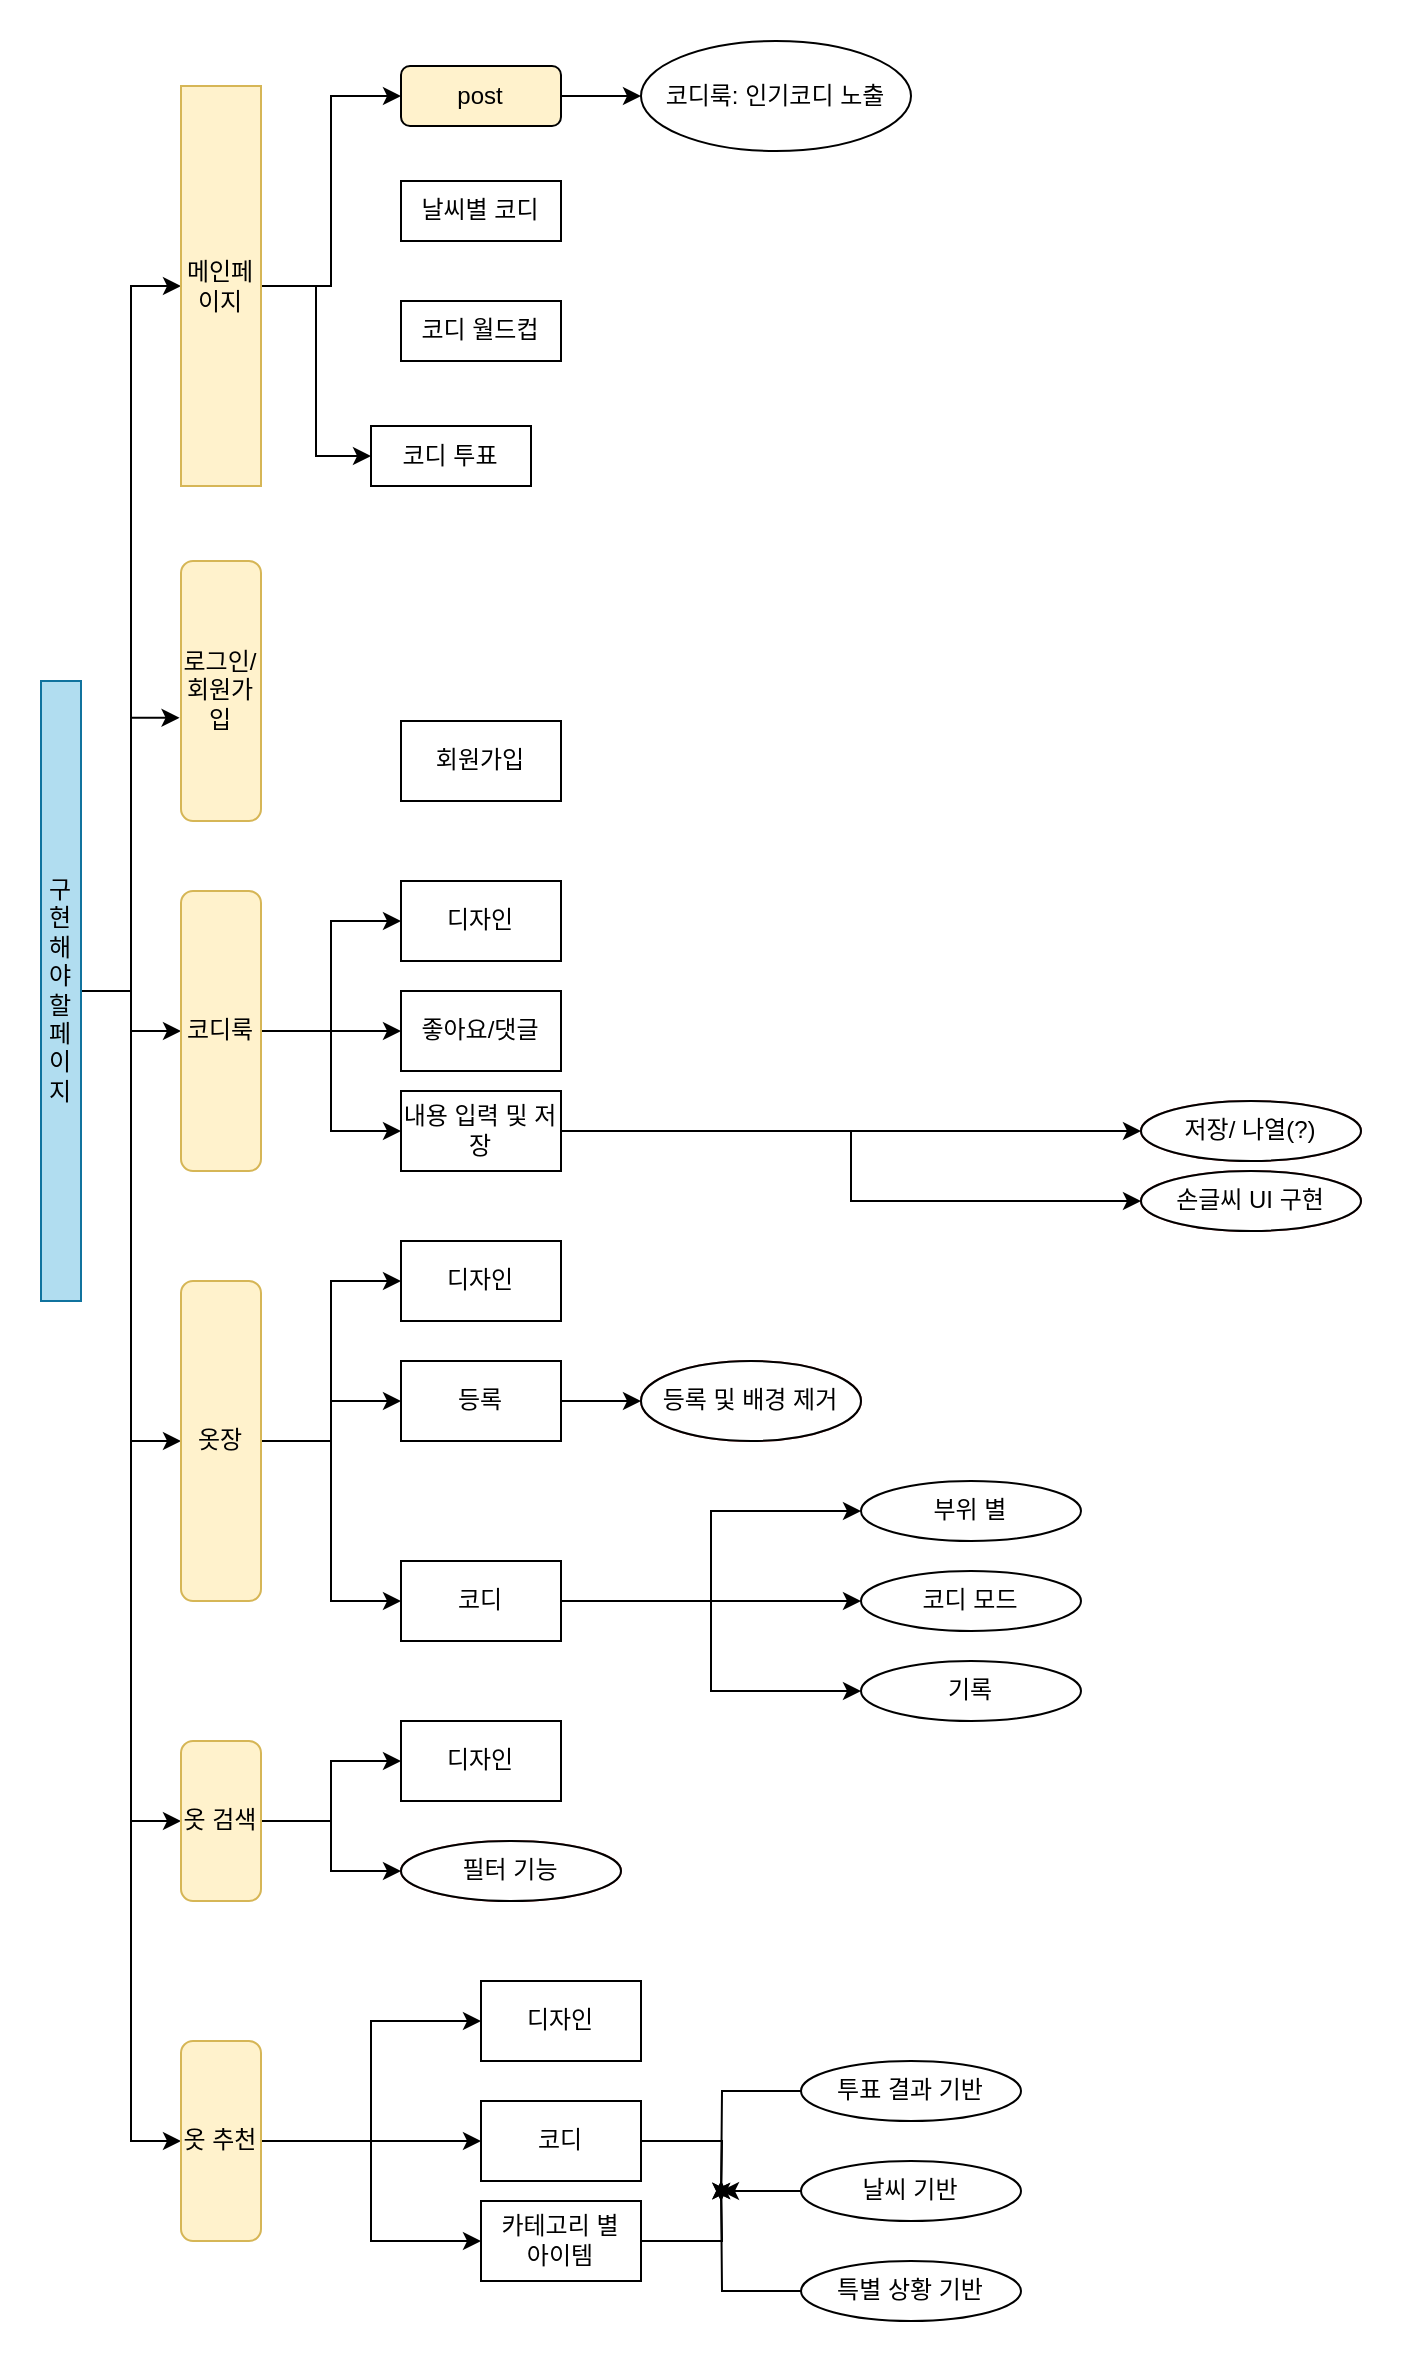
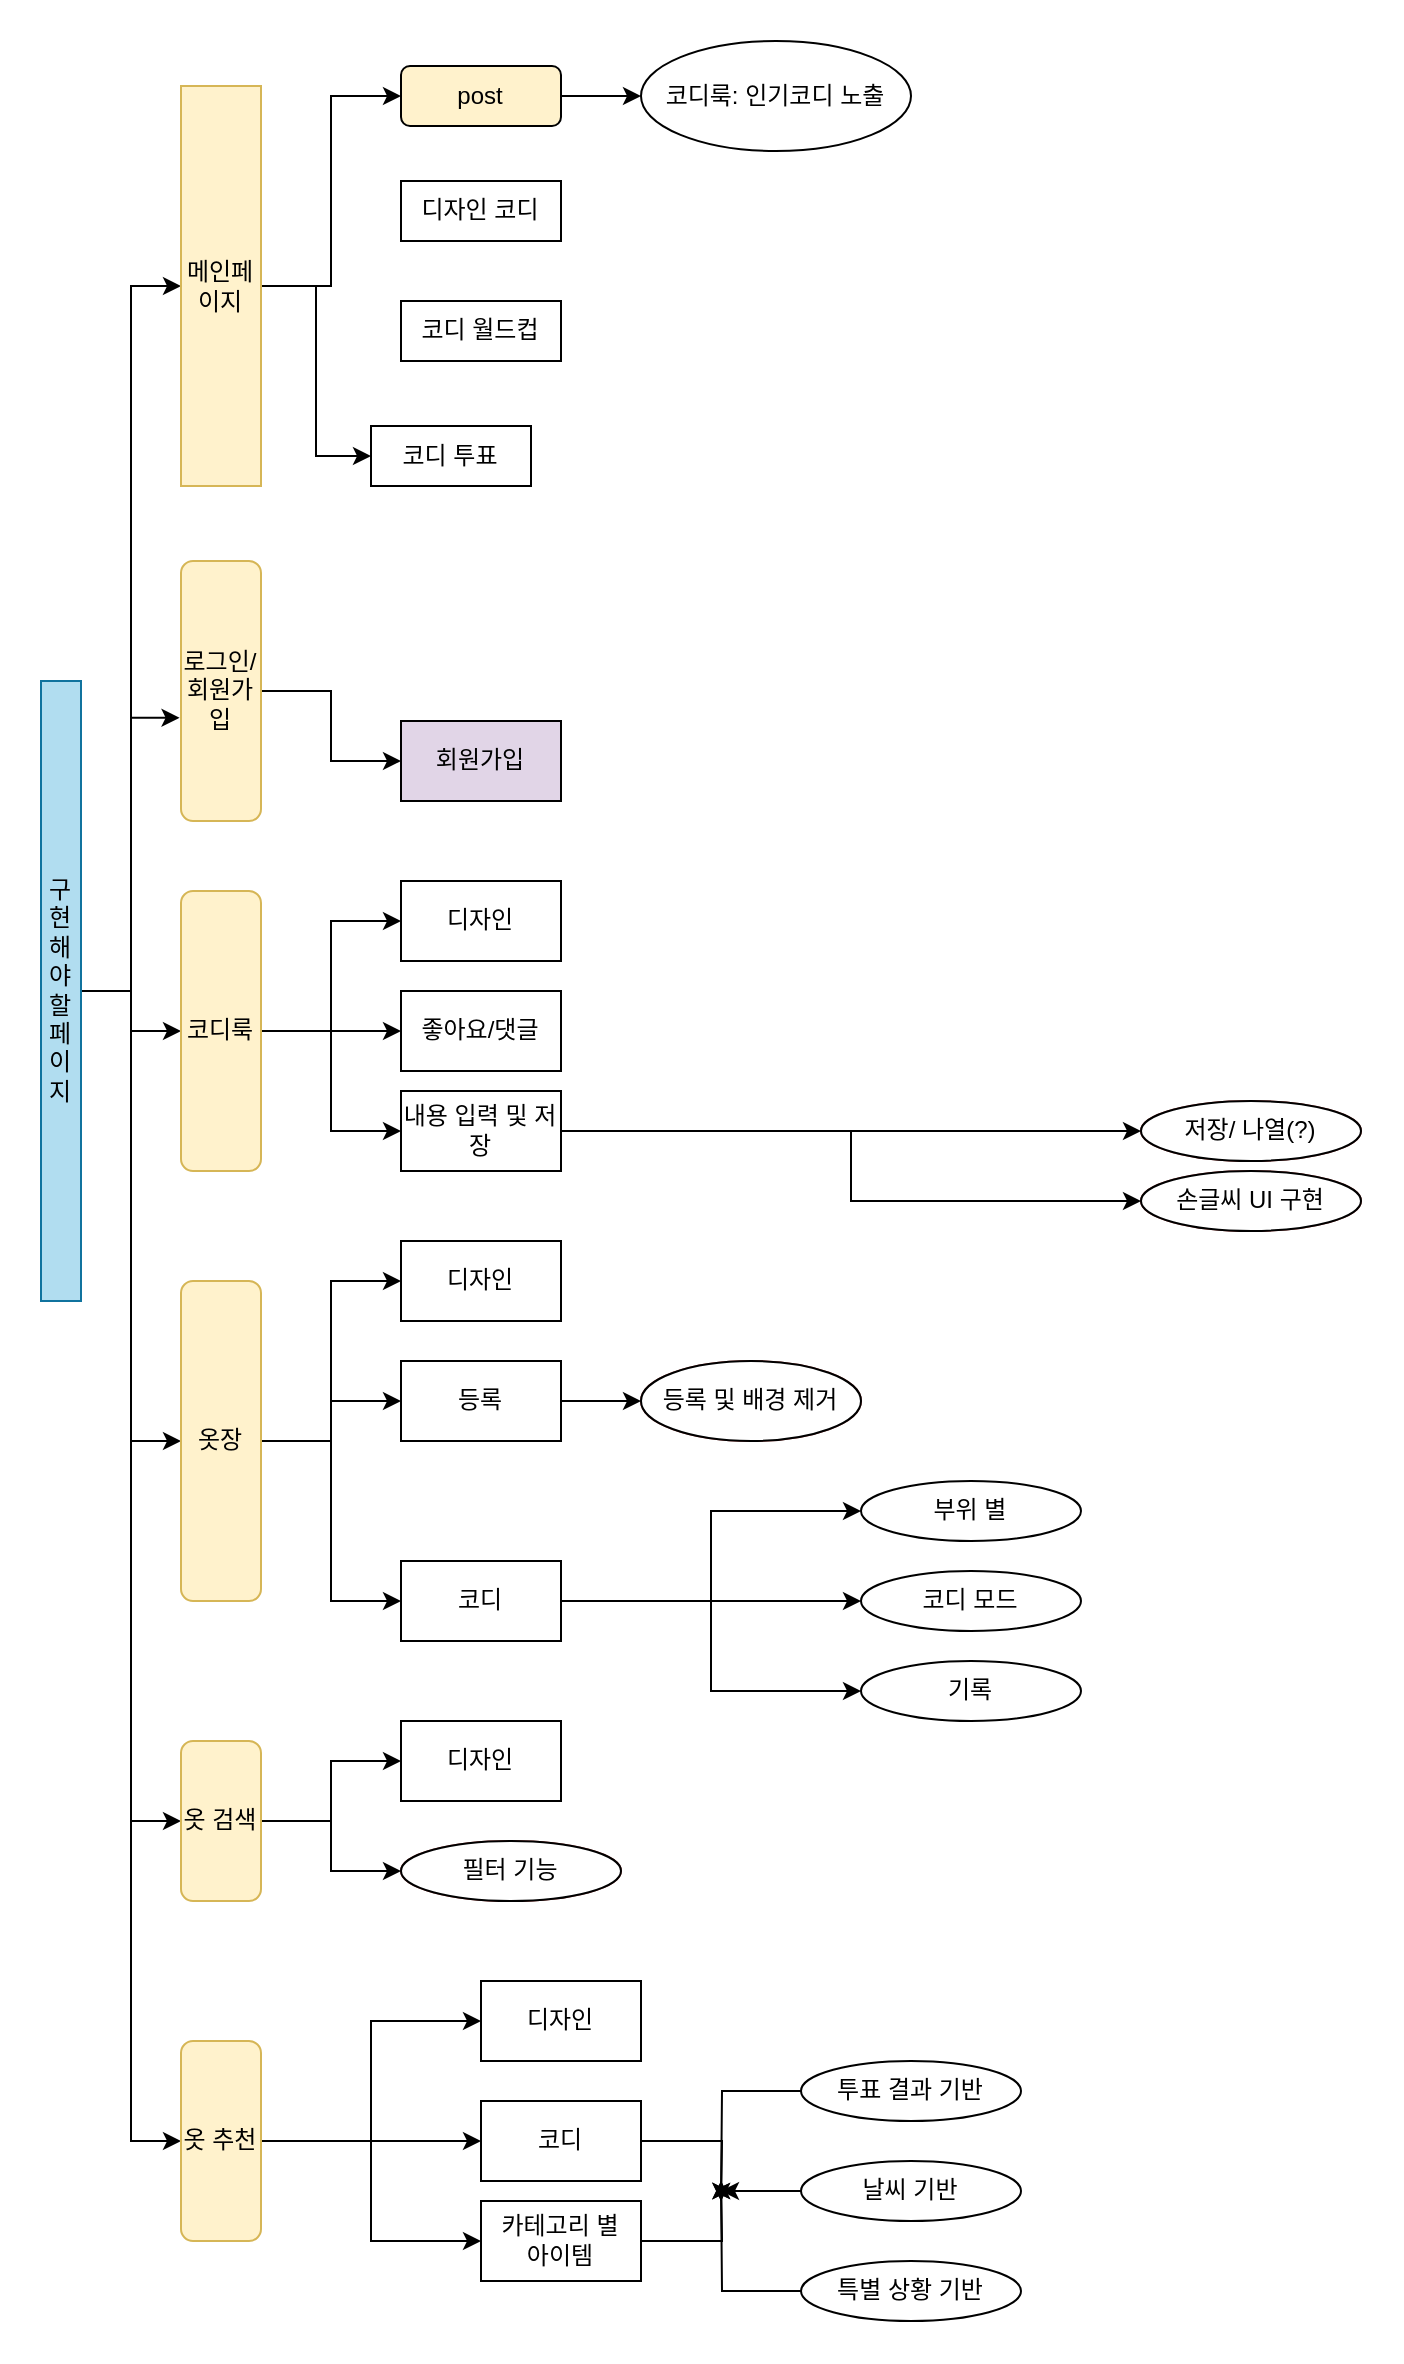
node "날씨별 코디": label "날씨별 코디" -> "디자인 코디"
edge "로그인/회원가입" -> "회원가입": added
node "회원가입": fillcolor #ffffff -> #e1d5e7
